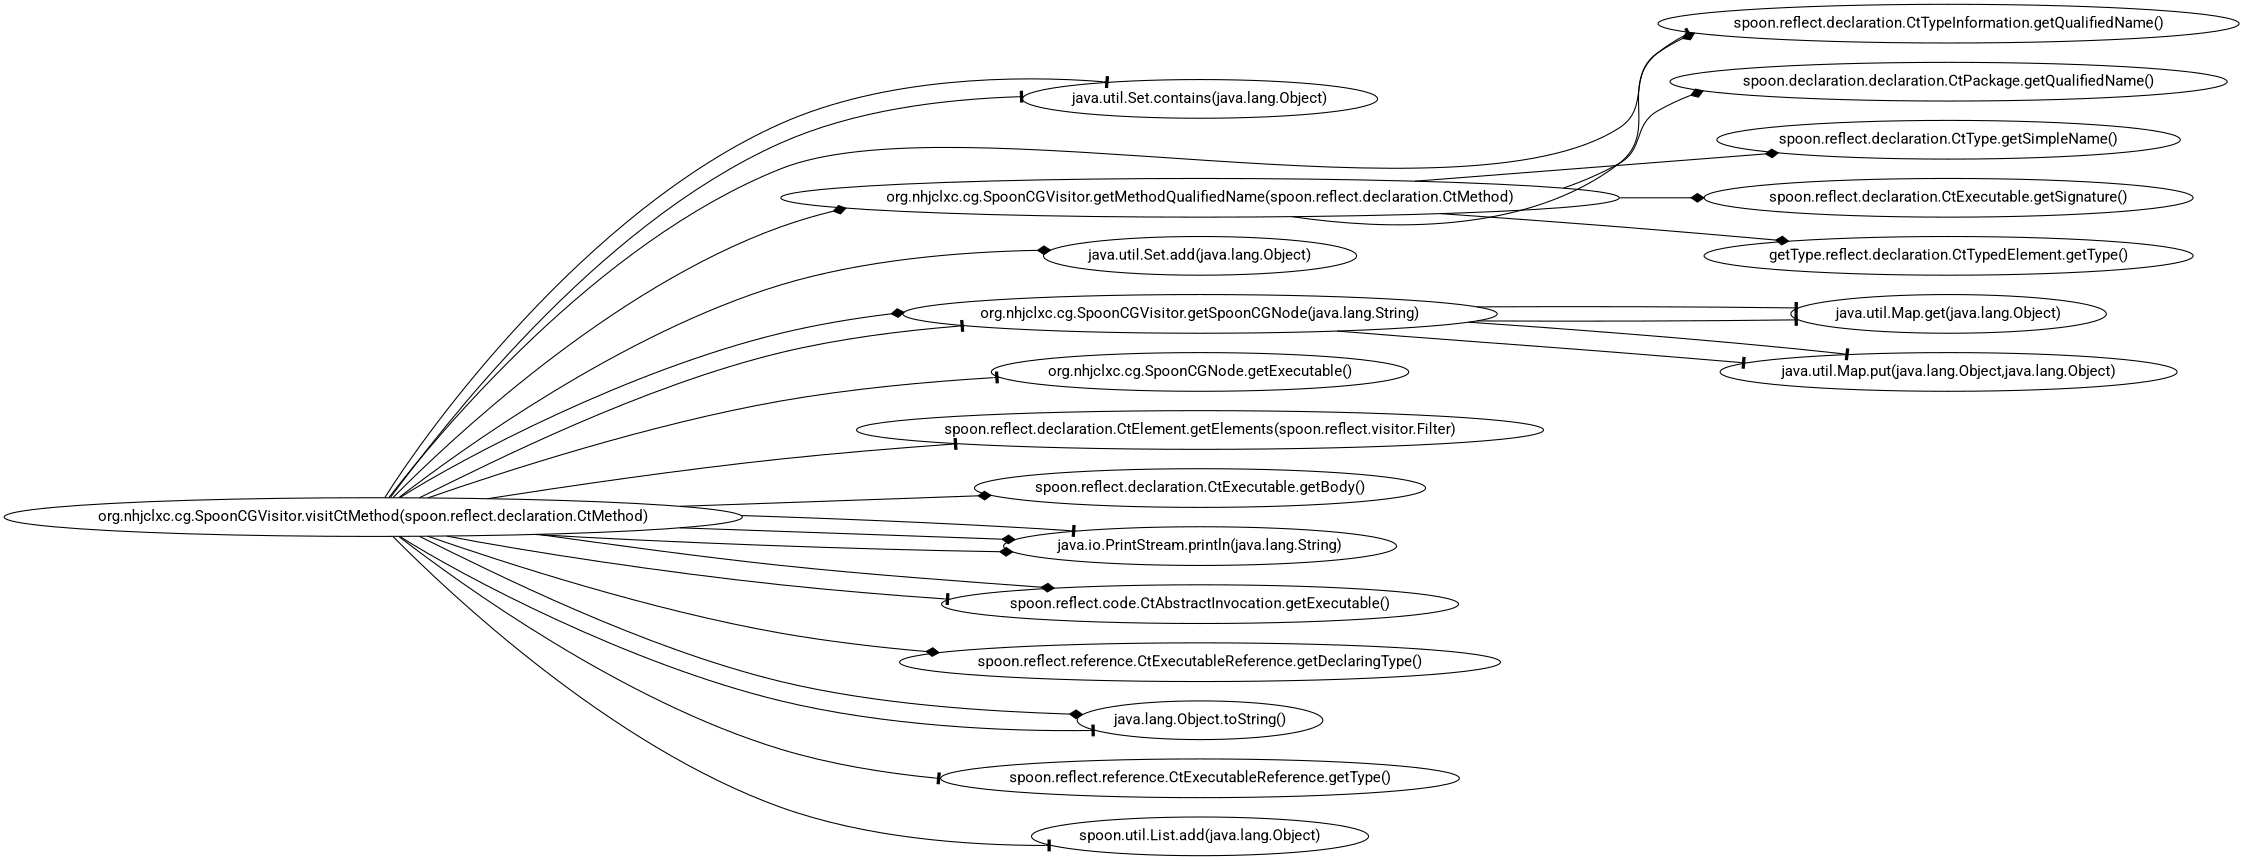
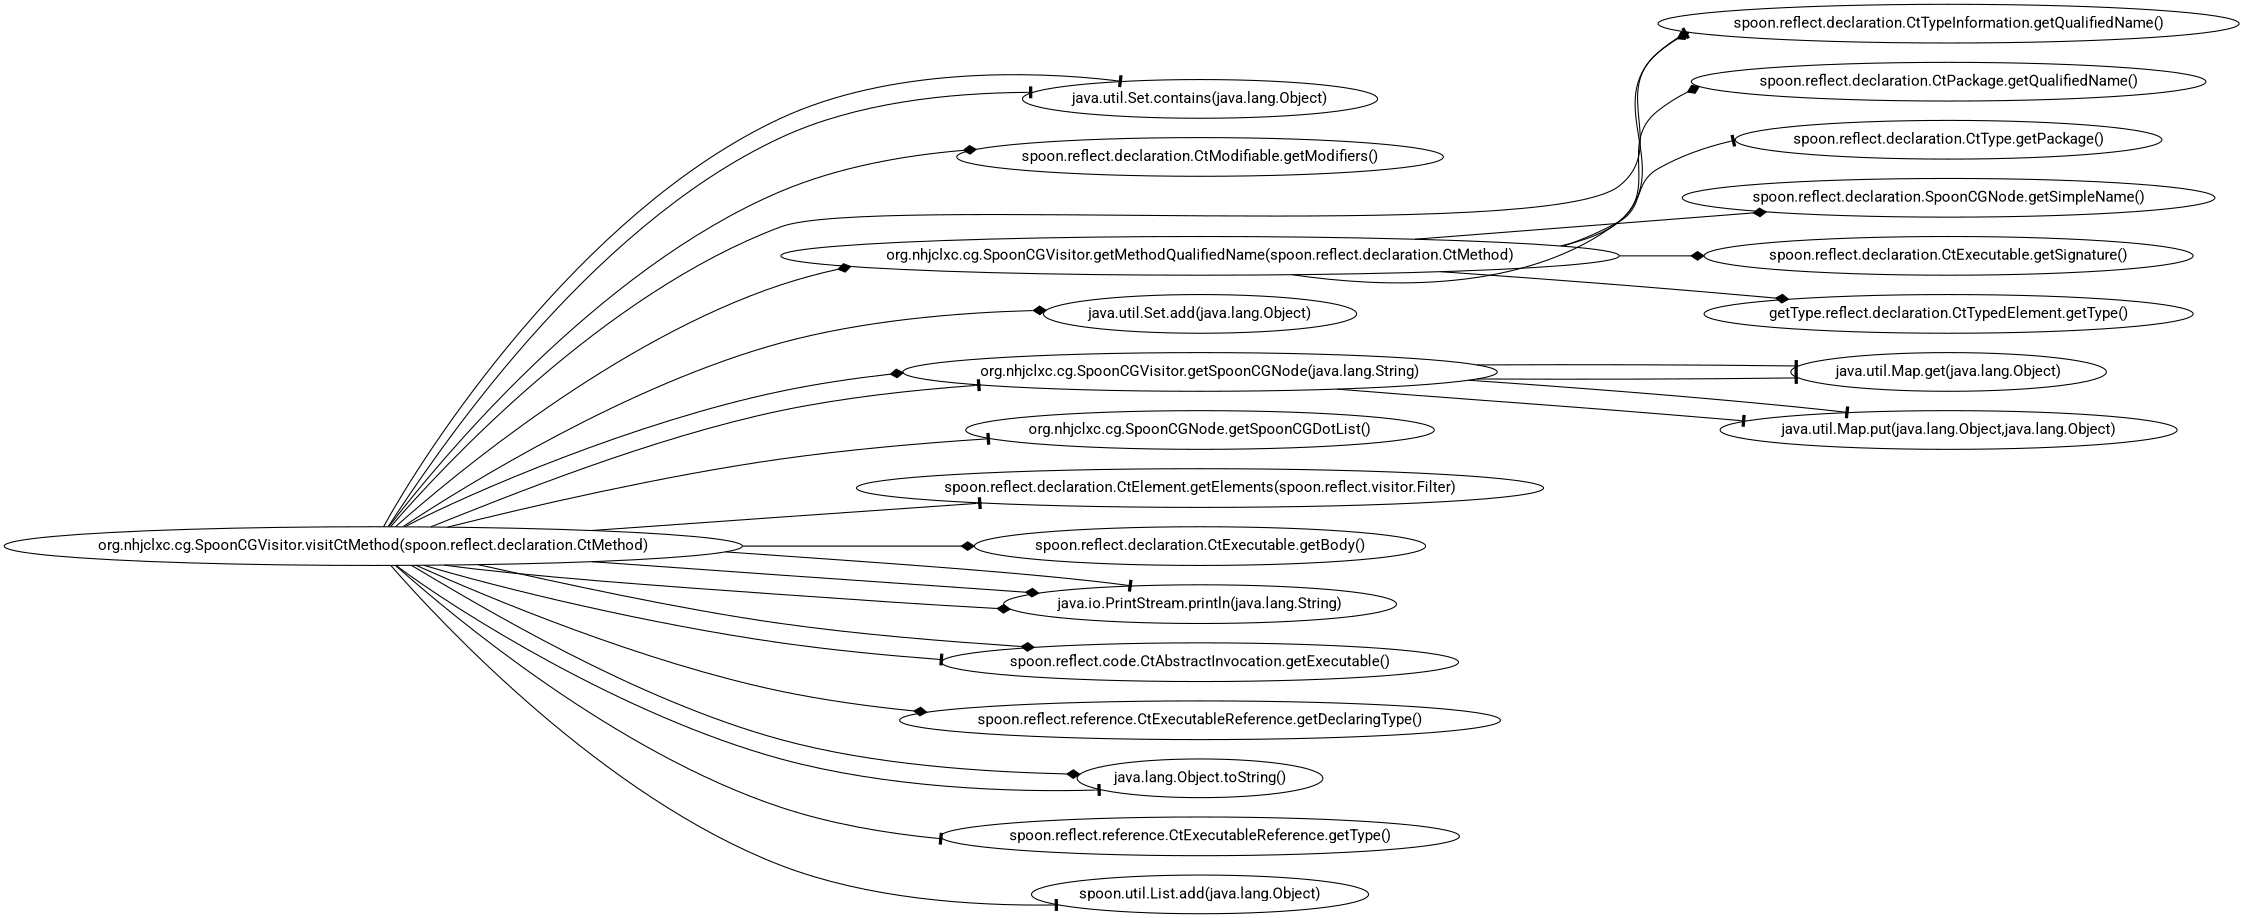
node "spoon.declaration.declaration.CtPackage.getQualifiedName()": label "spoon.declaration.declaration.CtPackage.getQualifiedName()" -> "spoon.reflect.declaration.CtPackage.getQualifiedName()"
node "spoon.reflect.declaration.CtType.getPackage()": added
node "spoon.reflect.declaration.CtType.getSimpleName()": label "spoon.reflect.declaration.CtType.getSimpleName()" -> "spoon.reflect.declaration.SpoonCGNode.getSimpleName()"
node "spoon.reflect.declaration.CtModifiable.getModifiers()": added
node "org.nhjclxc.cg.SpoonCGNode.getExecutable()": label "org.nhjclxc.cg.SpoonCGNode.getExecutable()" -> "org.nhjclxc.cg.SpoonCGNode.getSpoonCGDotList()"
